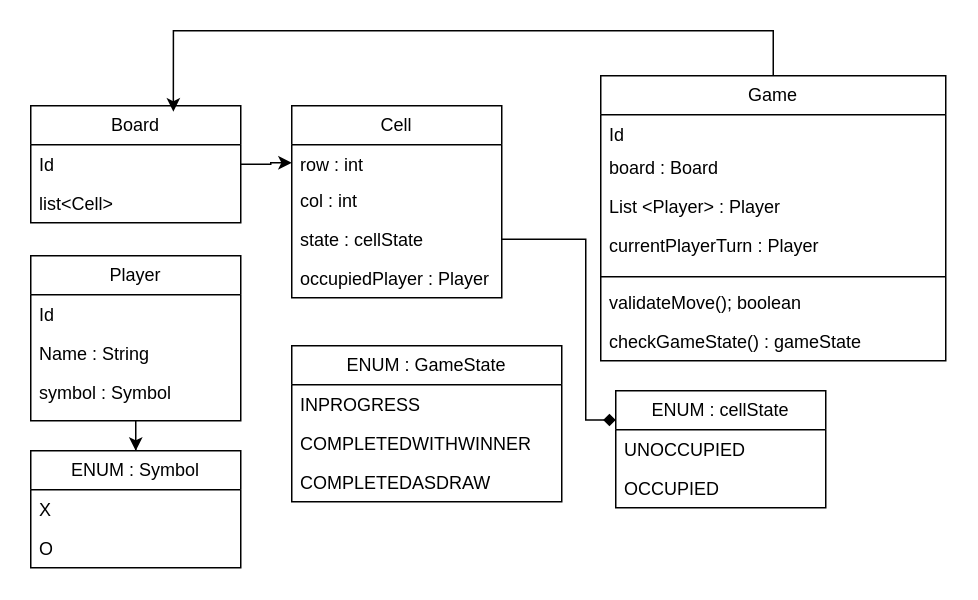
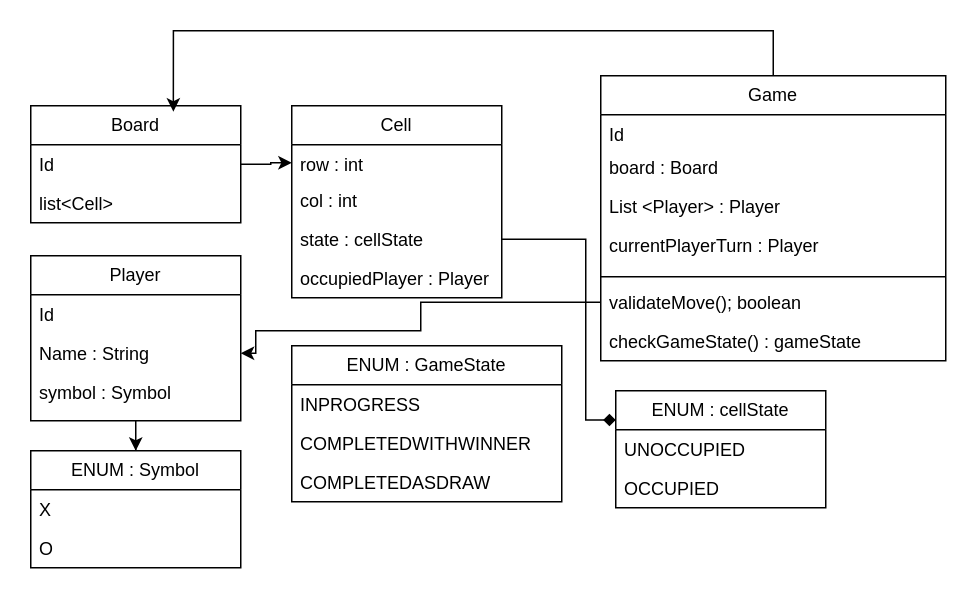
edge "validateMove(); boolean" -> "Name : String": added
